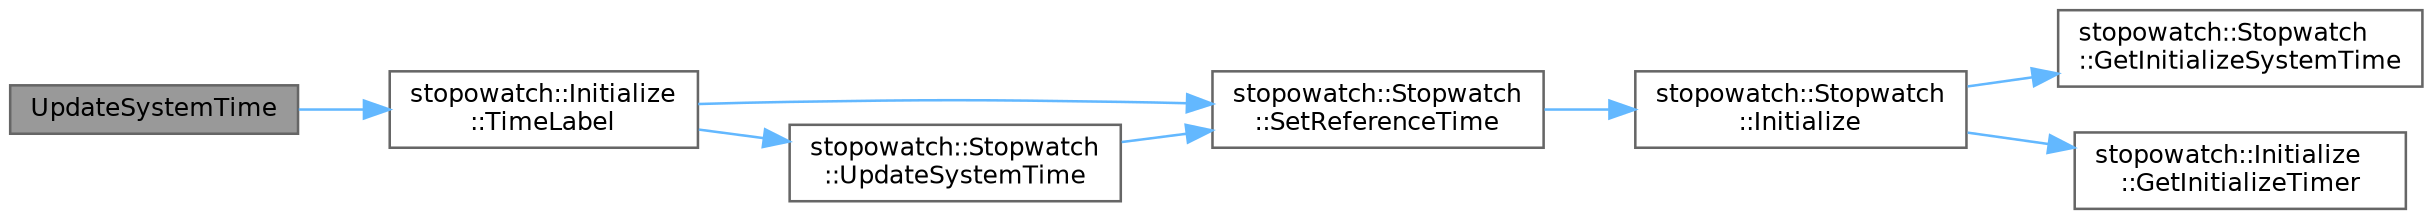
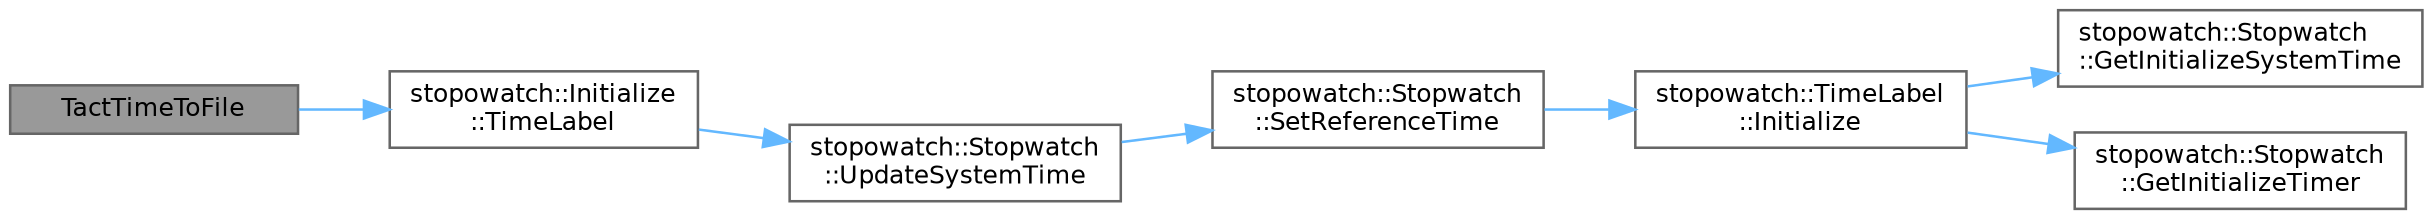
edge "stopowatch::Initialize ::TimeLabel" -> "stopowatch::Stopwatch ::SetReferenceTime": removed
node "UpdateSystemTime": label "UpdateSystemTime" -> "TactTimeToFile"
node "stopowatch::Stopwatch ::Initialize": label "stopowatch::Stopwatch ::Initialize" -> "stopowatch::TimeLabel ::Initialize"
node "stopowatch::Initialize ::GetInitializeTimer": label "stopowatch::Initialize ::GetInitializeTimer" -> "stopowatch::Stopwatch ::GetInitializeTimer"
